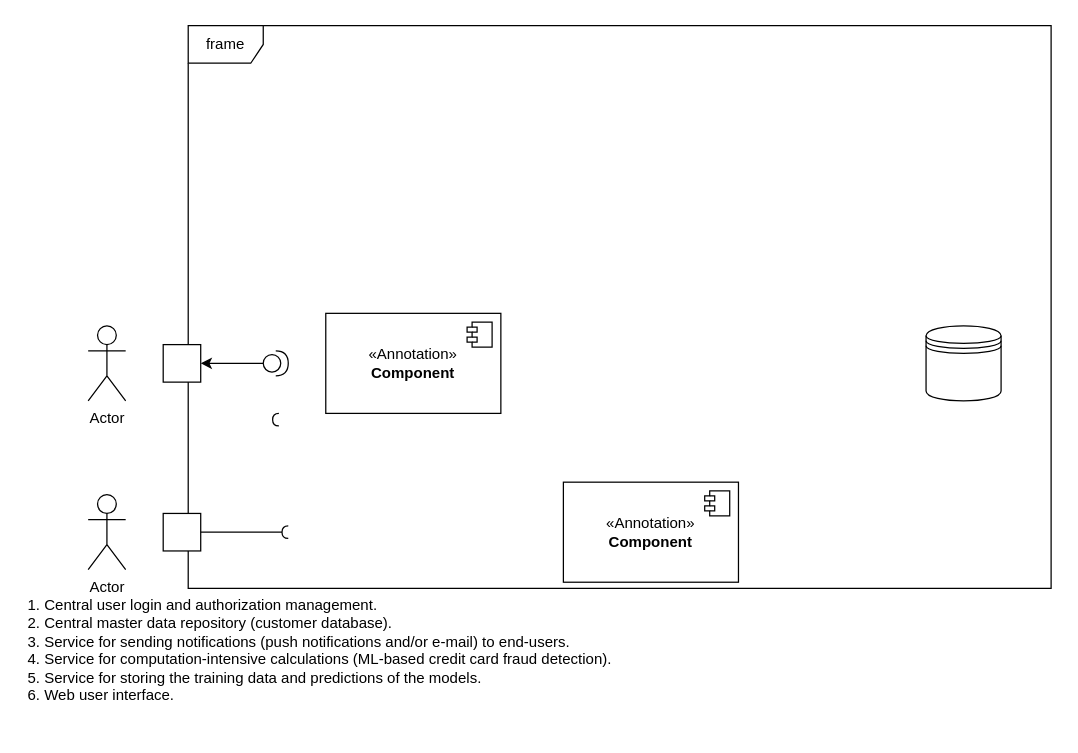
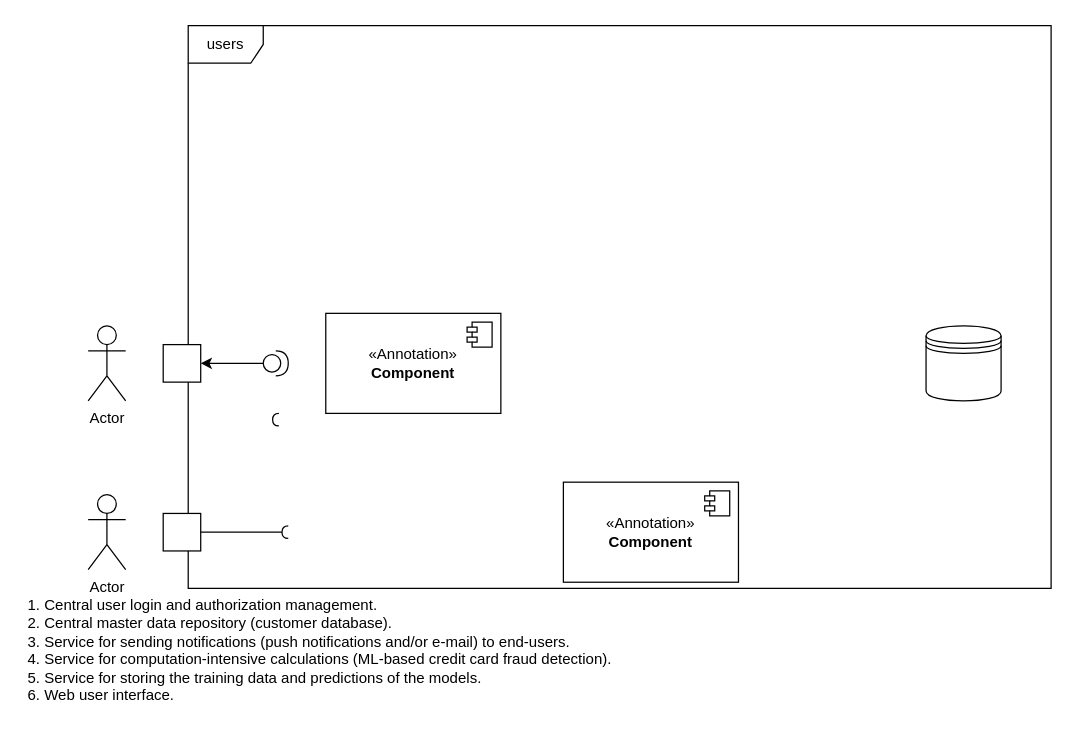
node "frame": label "frame" -> "users"
